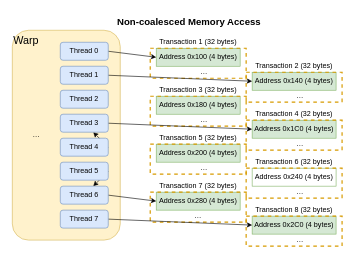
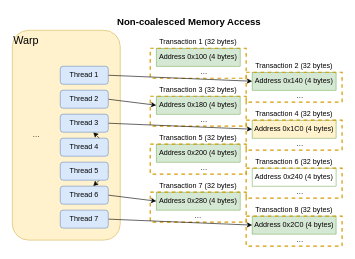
node "Thread 0": removed
edge "Thread 0" -> "Address 0x100 (4 bytes)": removed
edge "Thread 2" -> "Address 0x180 (4 bytes)": added
node "Address 0x1C0 (4 bytes)": fillcolor #d5e8d4 -> #fff2cc
